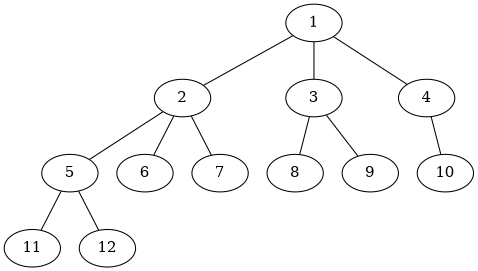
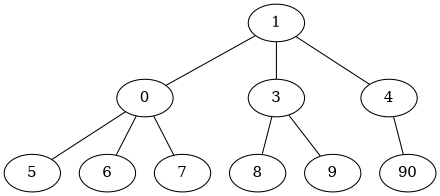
node "2": label "2" -> "0"
node "10": label "10" -> "90"
node "11": removed
node "12": removed
